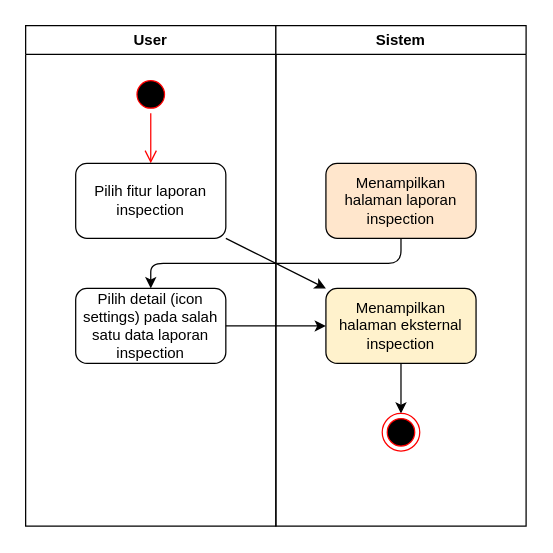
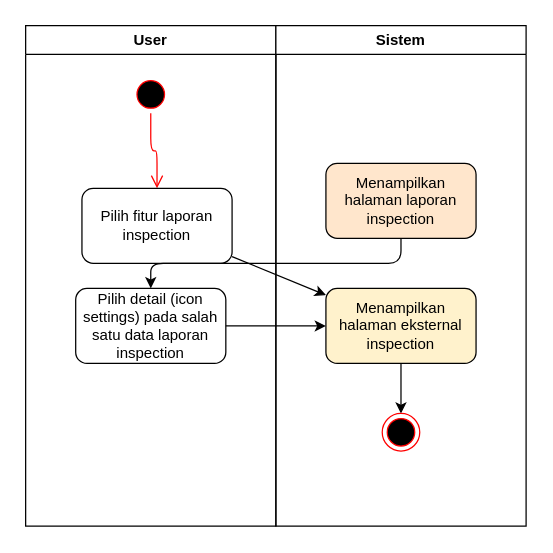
node "Pilih fitur laporan inspection": moved (151, 201) -> (157, 226)
